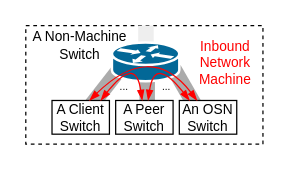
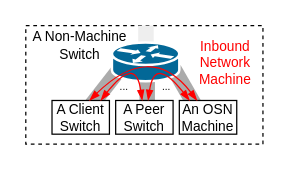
node "An OSN Switch": label "An OSN Switch" -> "An OSN Machine"
